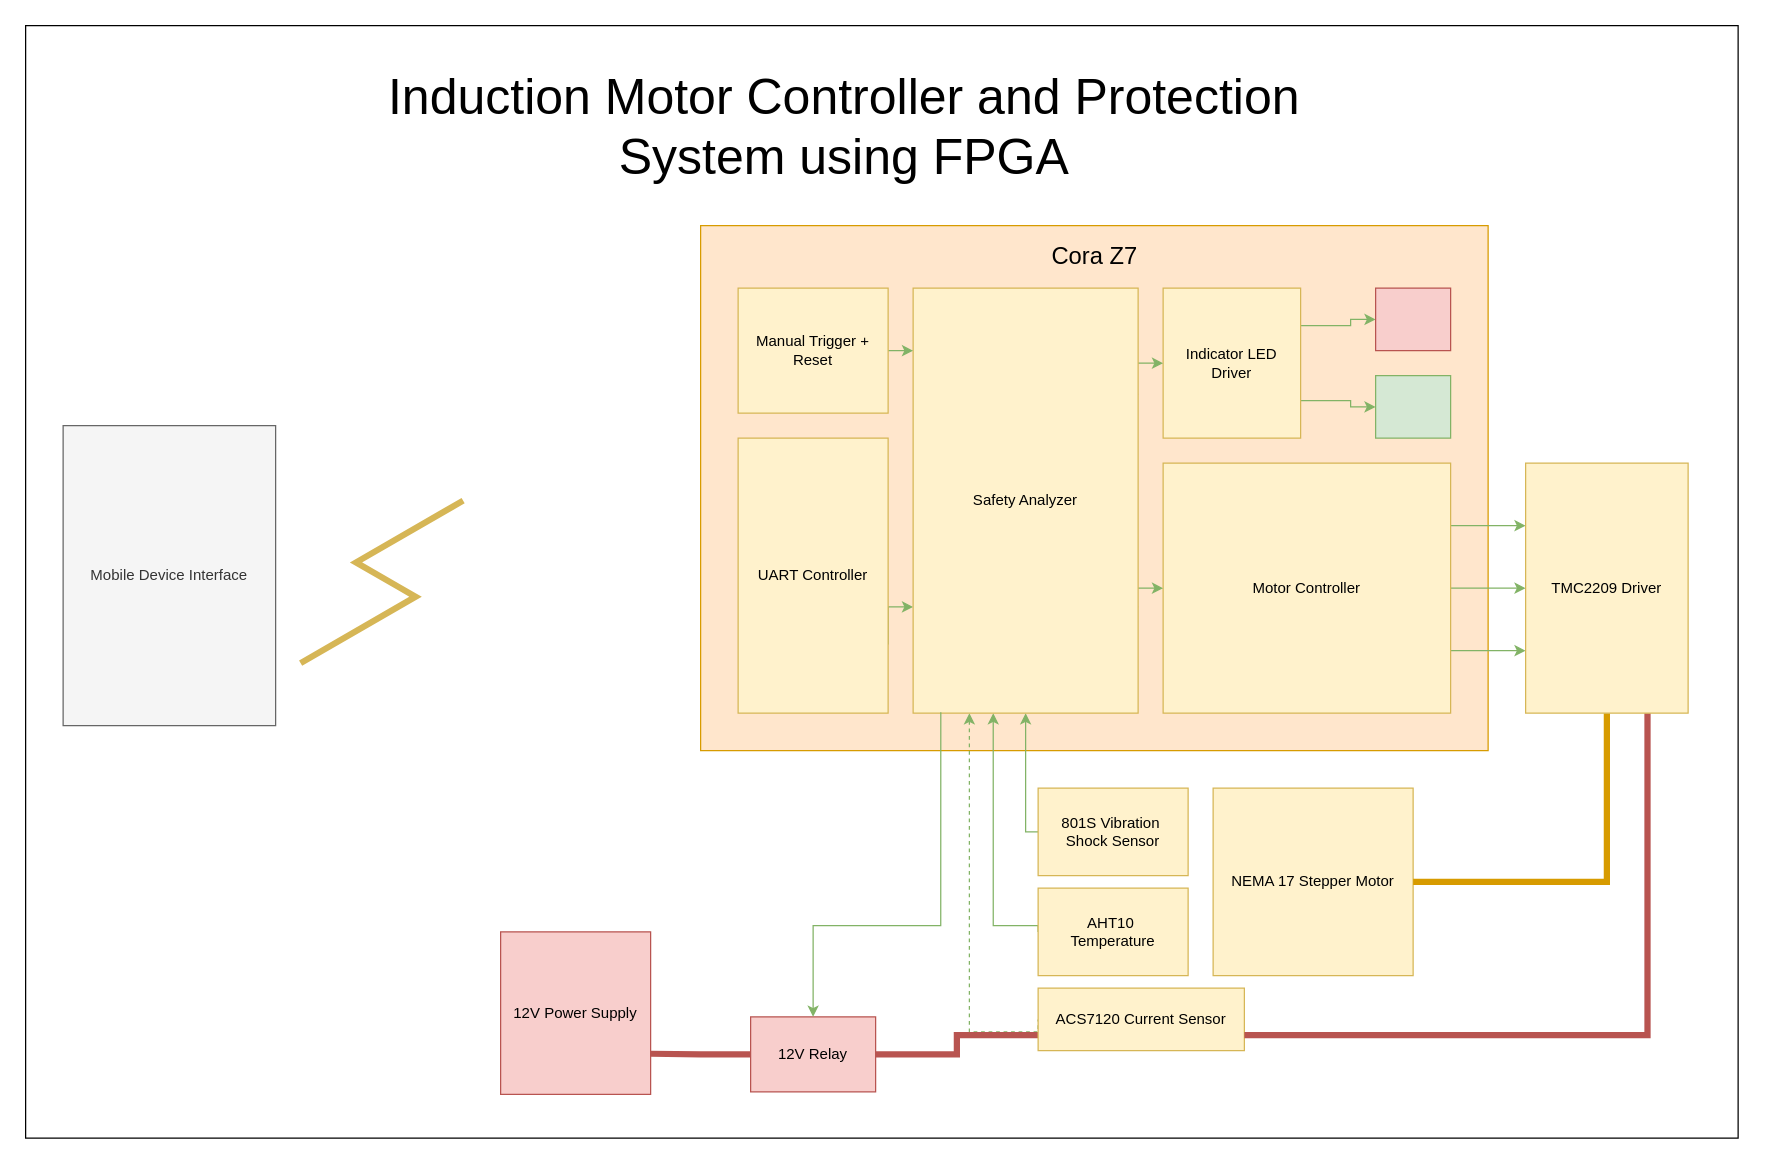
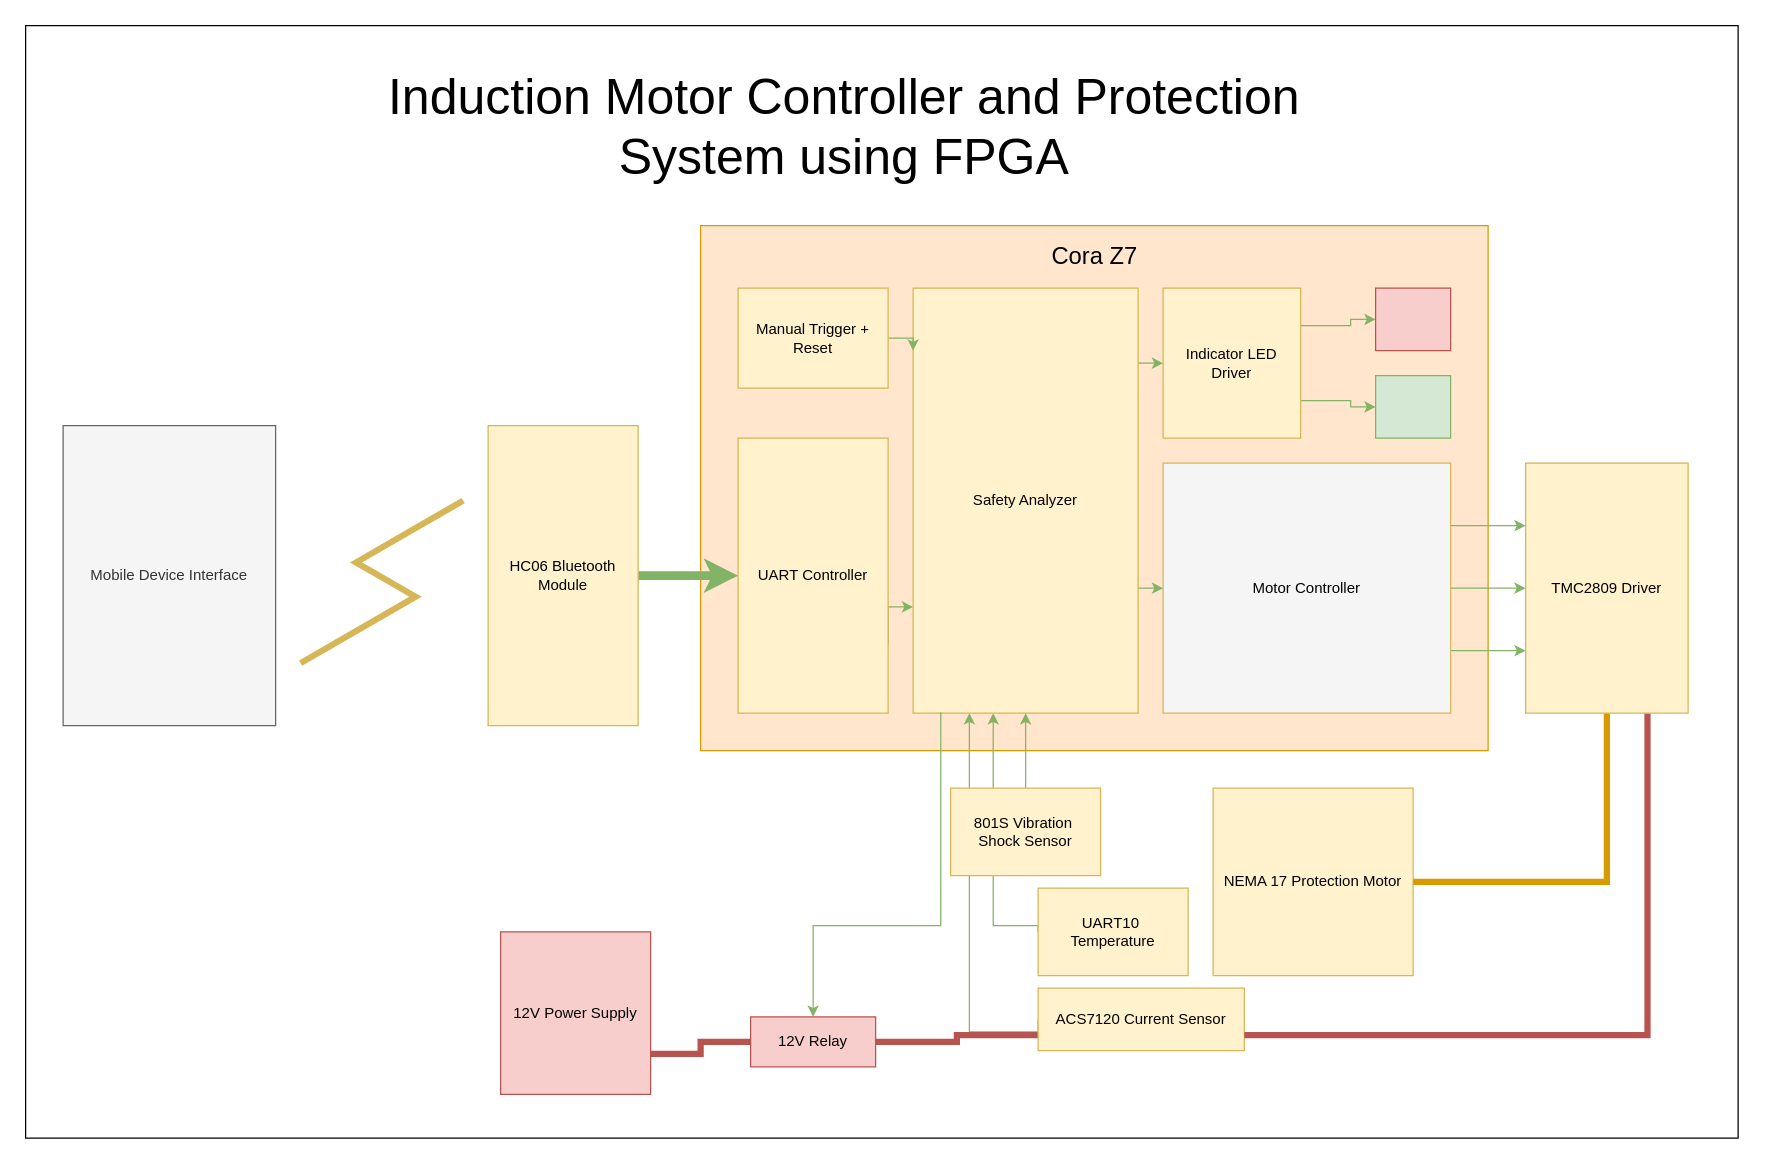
node "Manual Trigger + Reset": size 150x125 -> 150x100
node "HC06 Bluetooth Module": added
edge "HC06 Bluetooth Module" -> "UART Controller": added
node "Motor Controller": fillcolor #fff2cc -> #f5f5f5
node "TMC2209 Driver": label "TMC2209 Driver" -> "TMC2809 Driver"
node "801S Vibration Shock Sensor": moved (1113, 832) -> (1026, 832)
node "NEMA 17 Stepper Motor": label "NEMA 17 Stepper Motor" -> "NEMA 17 Protection Motor"
edge "ACS7120 Current Sensor" -> "Safety Analyzer": style dashed -> solid
node "AHT10 Temperature": label "AHT10 Temperature" -> "UART10 Temperature"
node "12V Relay": size 125x75 -> 125x50
